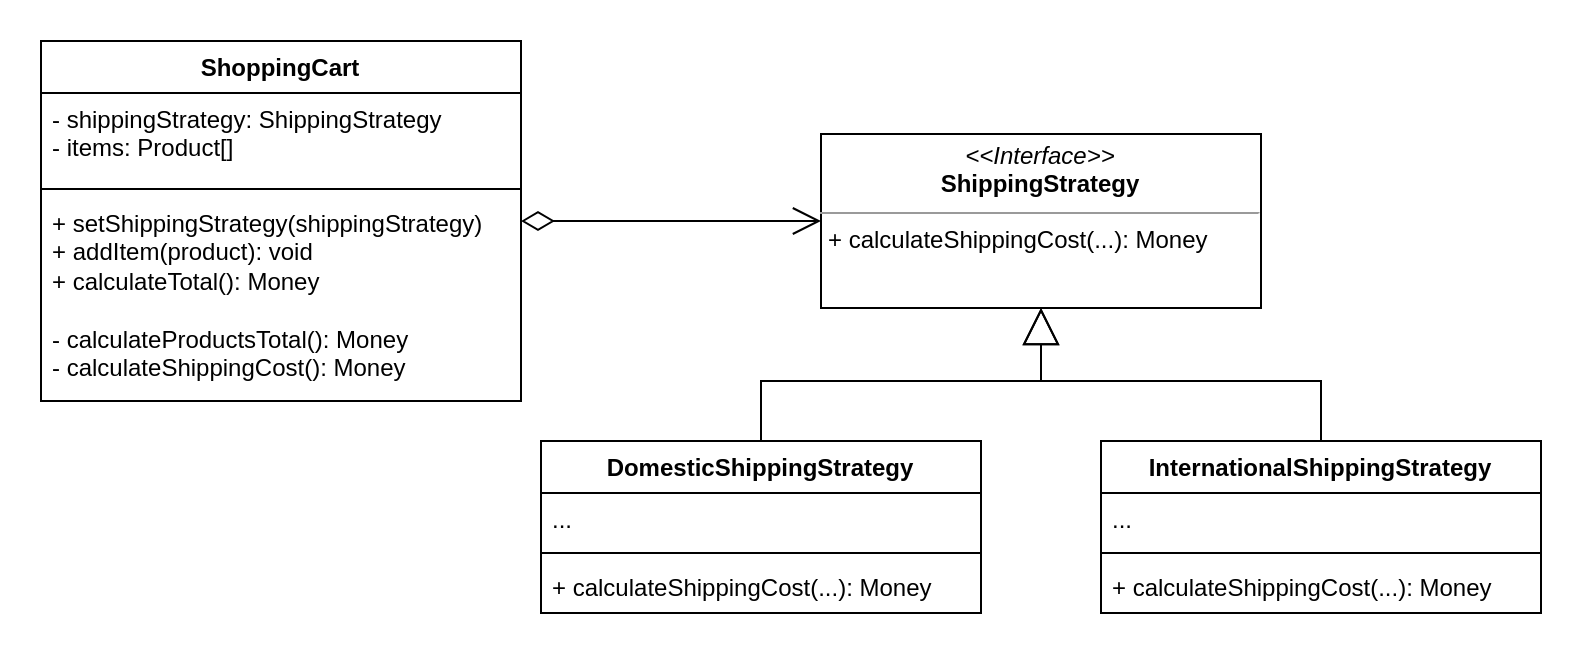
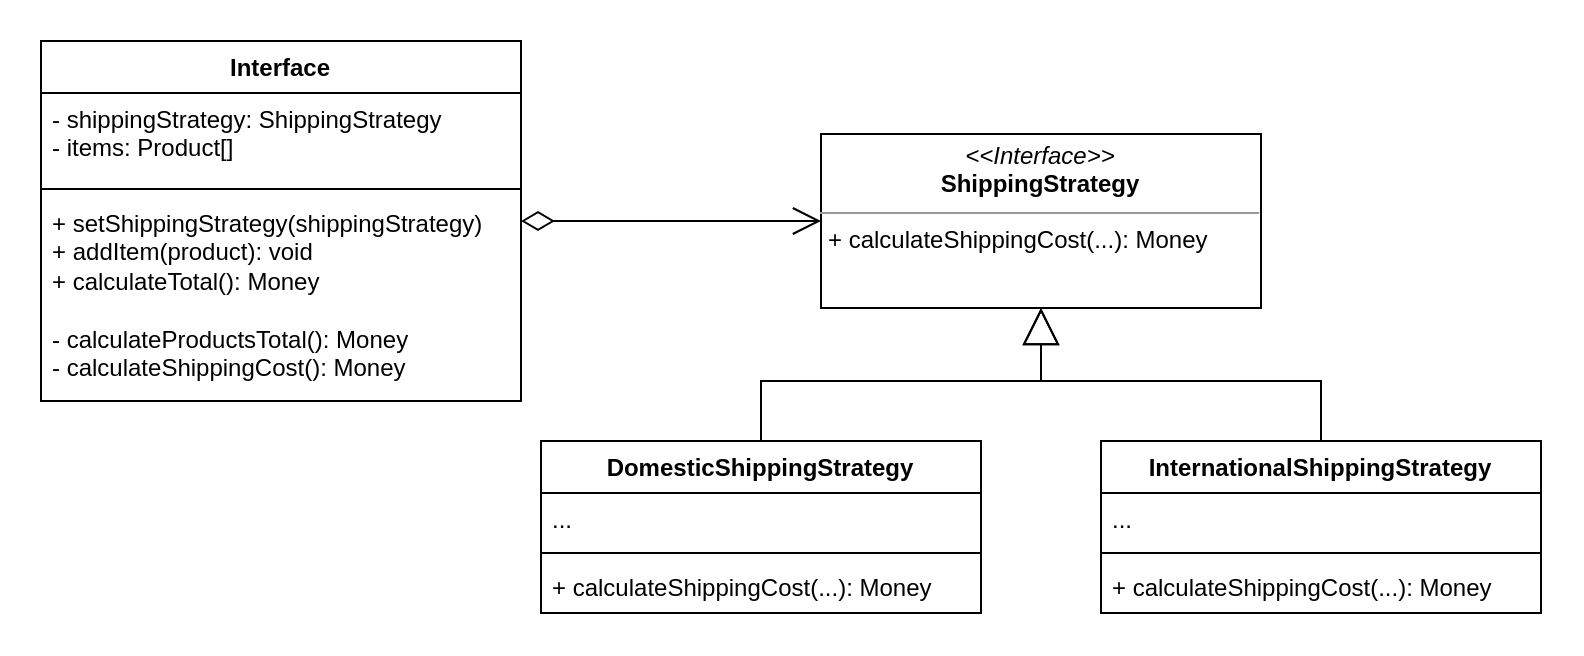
node "ShoppingCart": label "ShoppingCart" -> "Interface"
